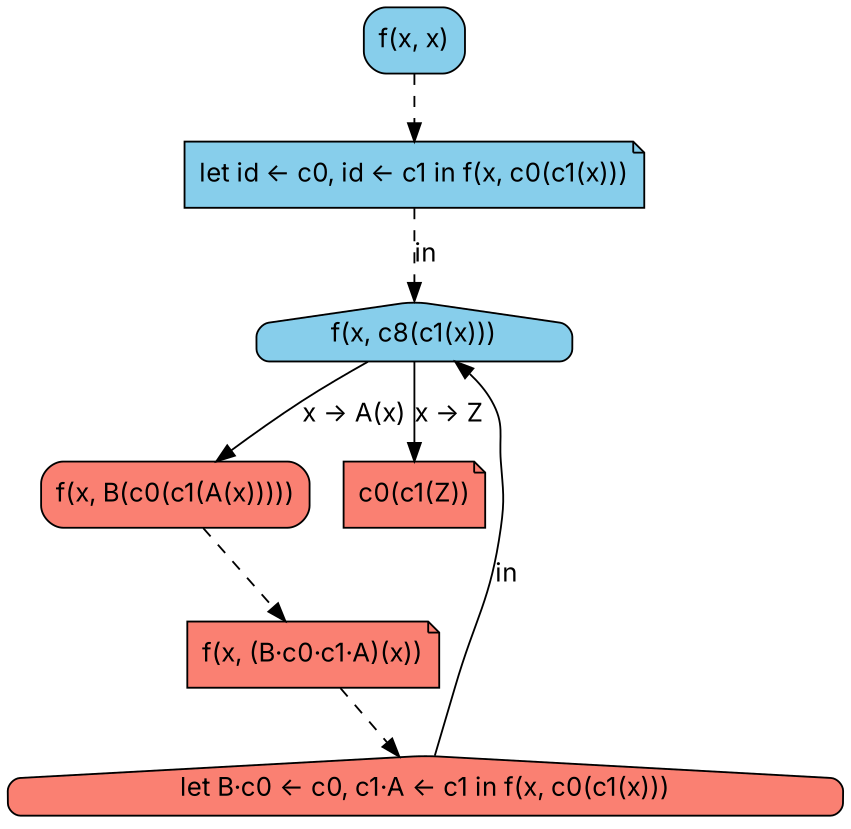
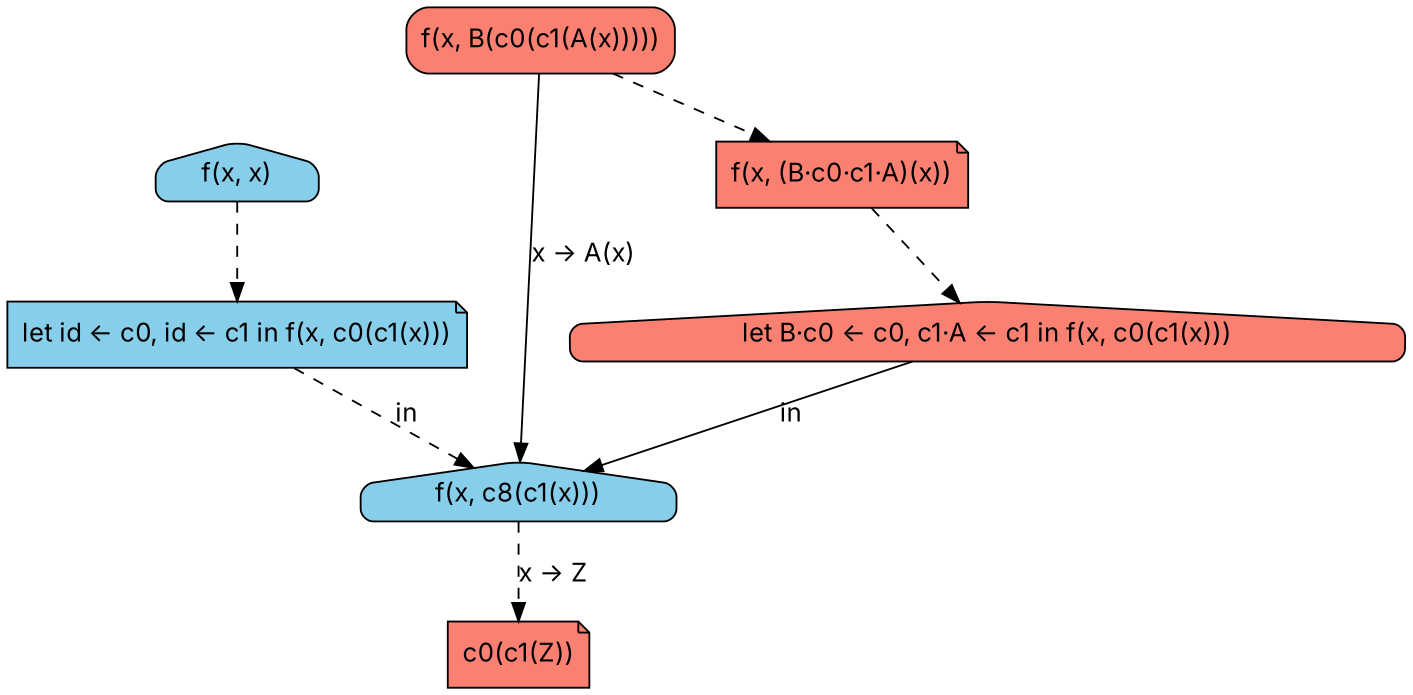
node "f(x, x)": shape box -> house
edge "f(x, c8(c1(x)))" -> "c0(c1(Z))": style solid -> dashed
edge "f(x, c8(c1(x)))" -> "f(x, B(c0(c1(A(x)))))": reversed
